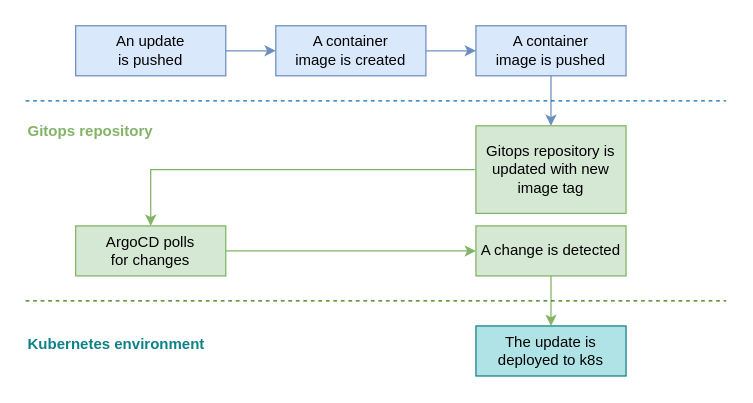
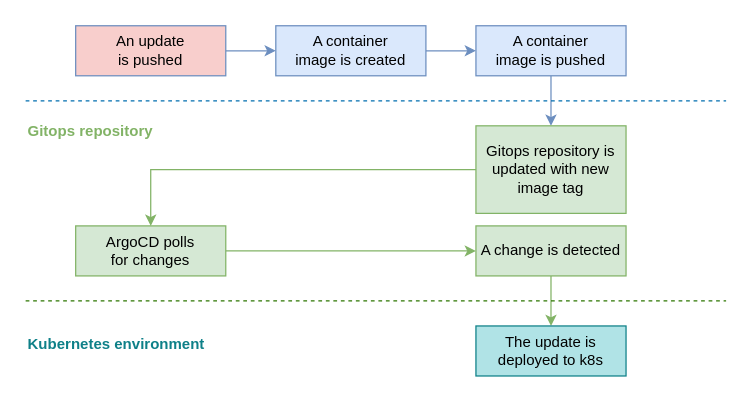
node "An update is pushed": fillcolor #dae8fc -> #f8cecc
